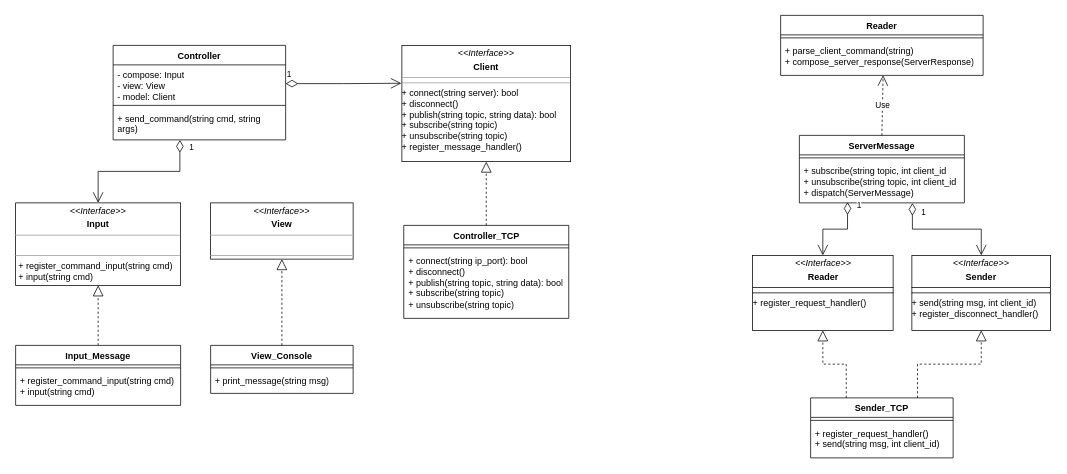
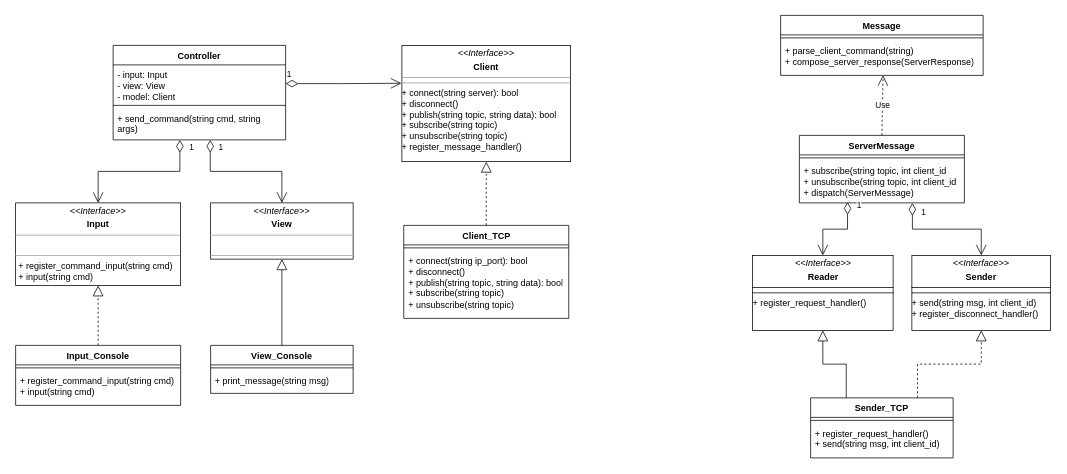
node "Reader": label "Reader" -> "Message"
node "- compose: Input - view: View - model: Client": label "- compose: Input - view: View - model: Client" -> "- input: Input - view: View - model: Client"
edge "+ send_command(string cmd, string args)" -- "<<Interface>> View + print_message(string msg)": added, label "1"
node "Controller_TCP": label "Controller_TCP" -> "Client_TCP"
edge "View_Console" -> "<<Interface>> View + print_message(string msg)": style dashed -> solid
node "Input_Message": label "Input_Message" -> "Input_Console"
edge "Sender_TCP" -> "<<Interface>> Reader + register_request_handler()": style dashed -> solid
